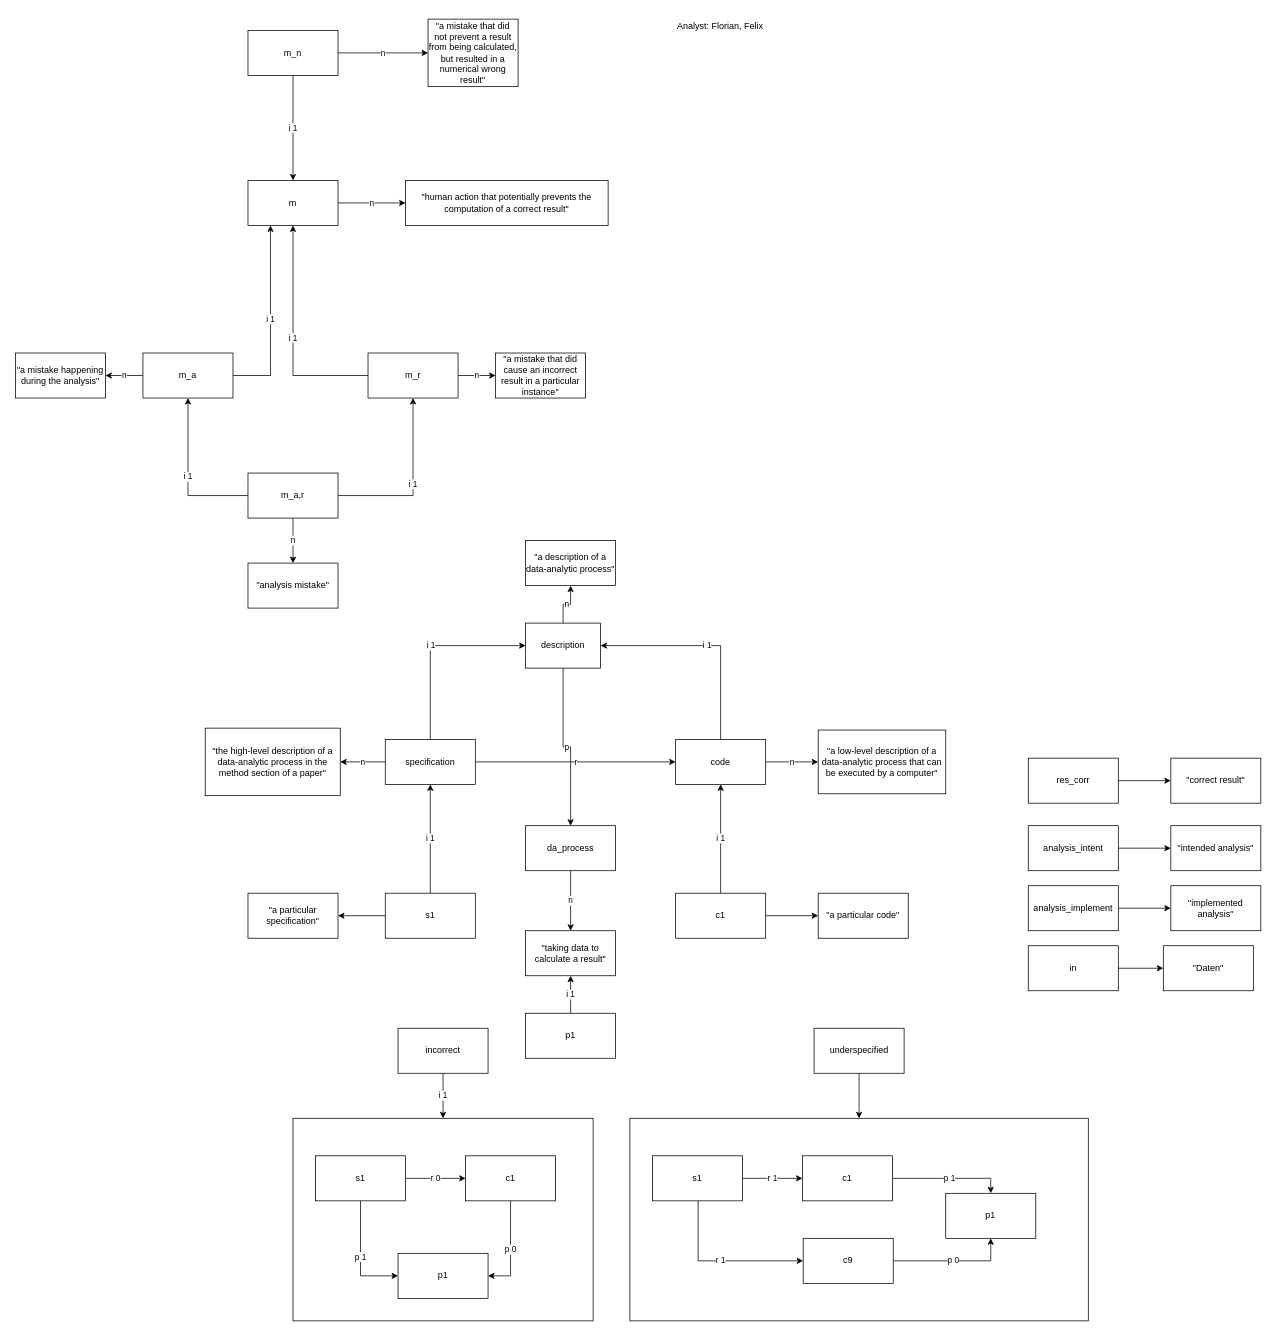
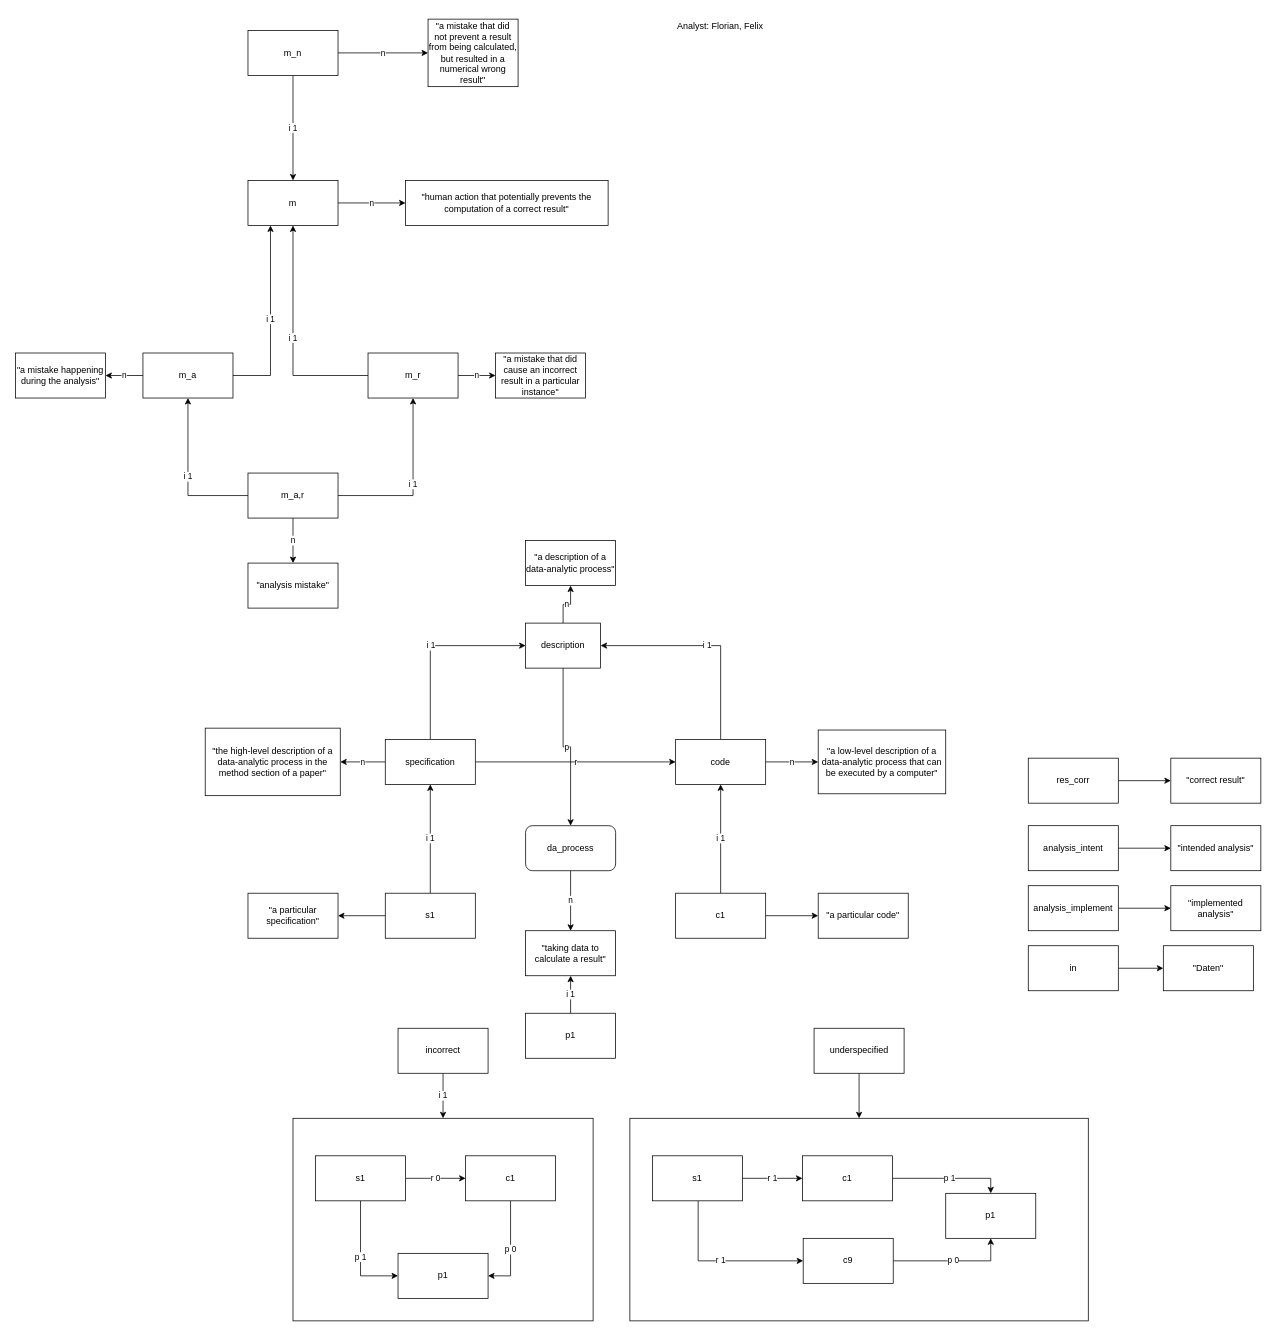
node "da_process": shape rectangle -> rounded rectangle
